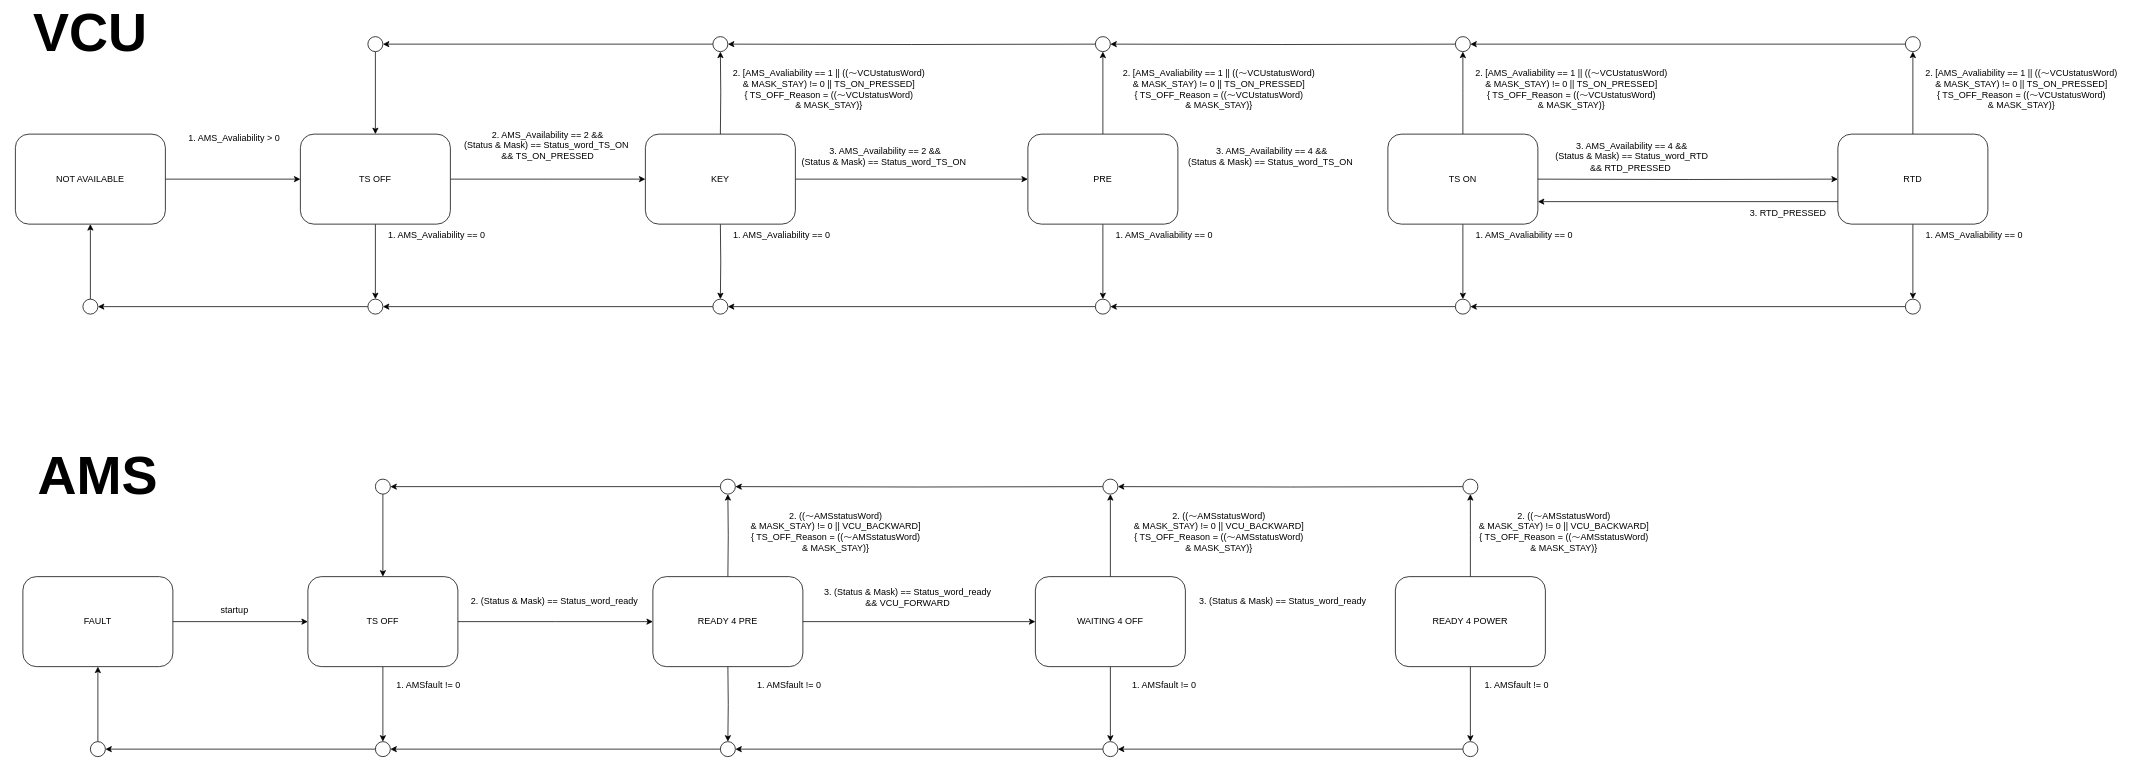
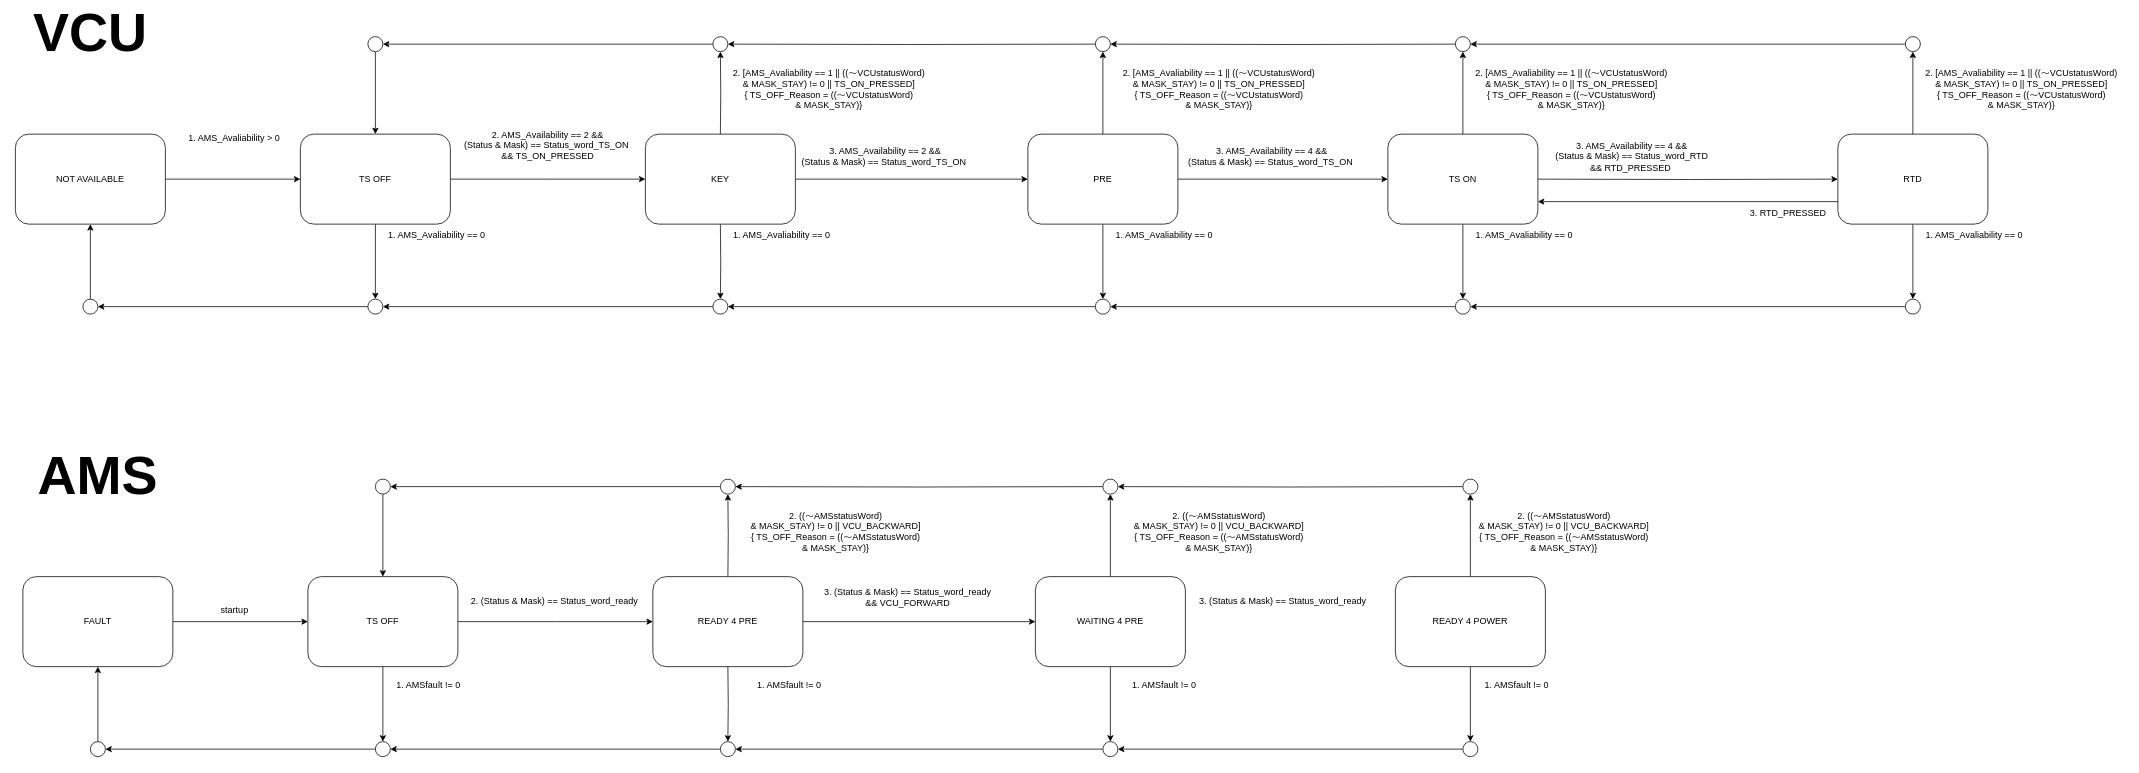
edge "PRE" -> "TS ON": added
node "WAITING 4 OFF": label "WAITING 4 OFF" -> "WAITING 4 PRE"
